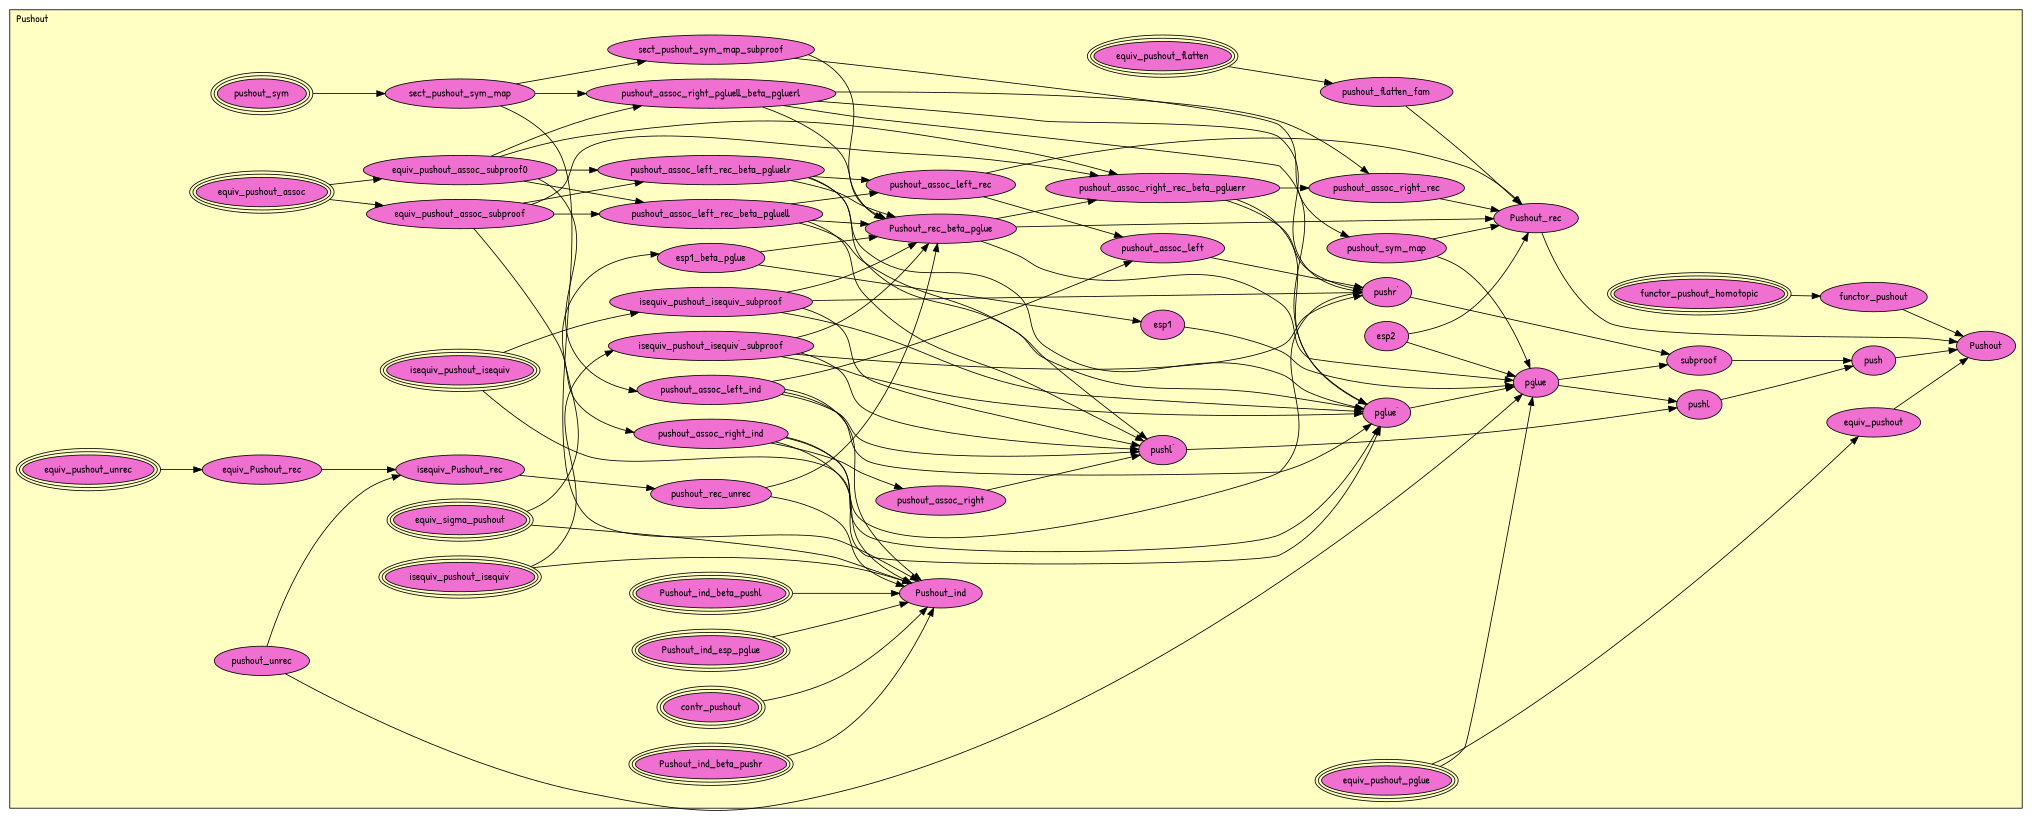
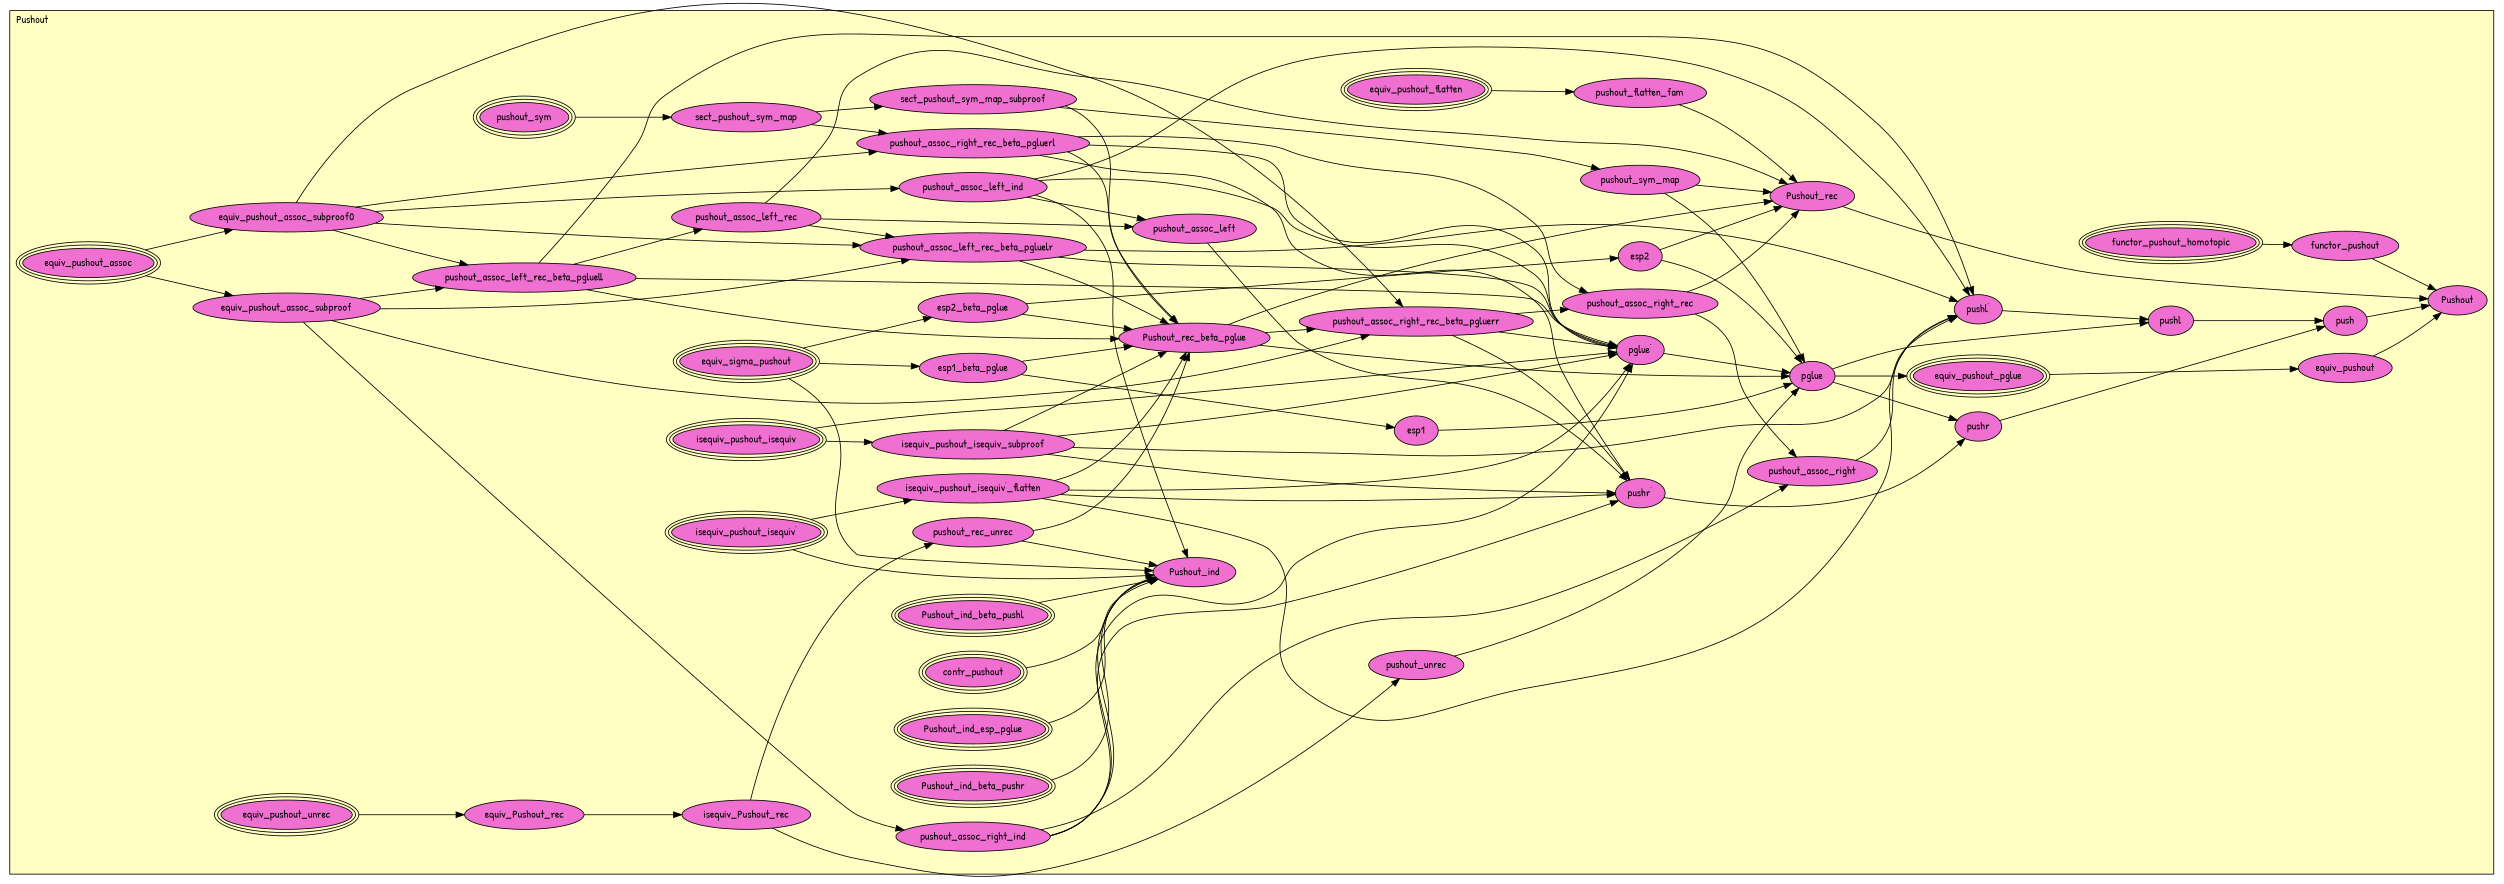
node "pushout_assoc_right_pgluell_beta_pgluerl": label "pushout_assoc_right_pgluell_beta_pgluerl" -> "pushout_assoc_right_rec_beta_pgluerl"
edge "pushout_assoc_left_rec_beta_pgluelr" -> "pushout_assoc_left_rec": reversed
node "esp2_beta_pglue": added
node "isequiv_pushout_isequiv'_subproof": label "isequiv_pushout_isequiv'_subproof" -> "isequiv_pushout_isequiv'_flatten"
node "subproof": label "subproof" -> "pushr"
edge "pushout_assoc_right_rec" -> "pushout_assoc_right": added
edge "sect_pushout_sym_map" -> "Pushout_ind": removed
edge "pushout_unrec" -> "isequiv_Pushout_rec": reversed
edge "equiv_pushout_pglue" -> "pglue": reversed
